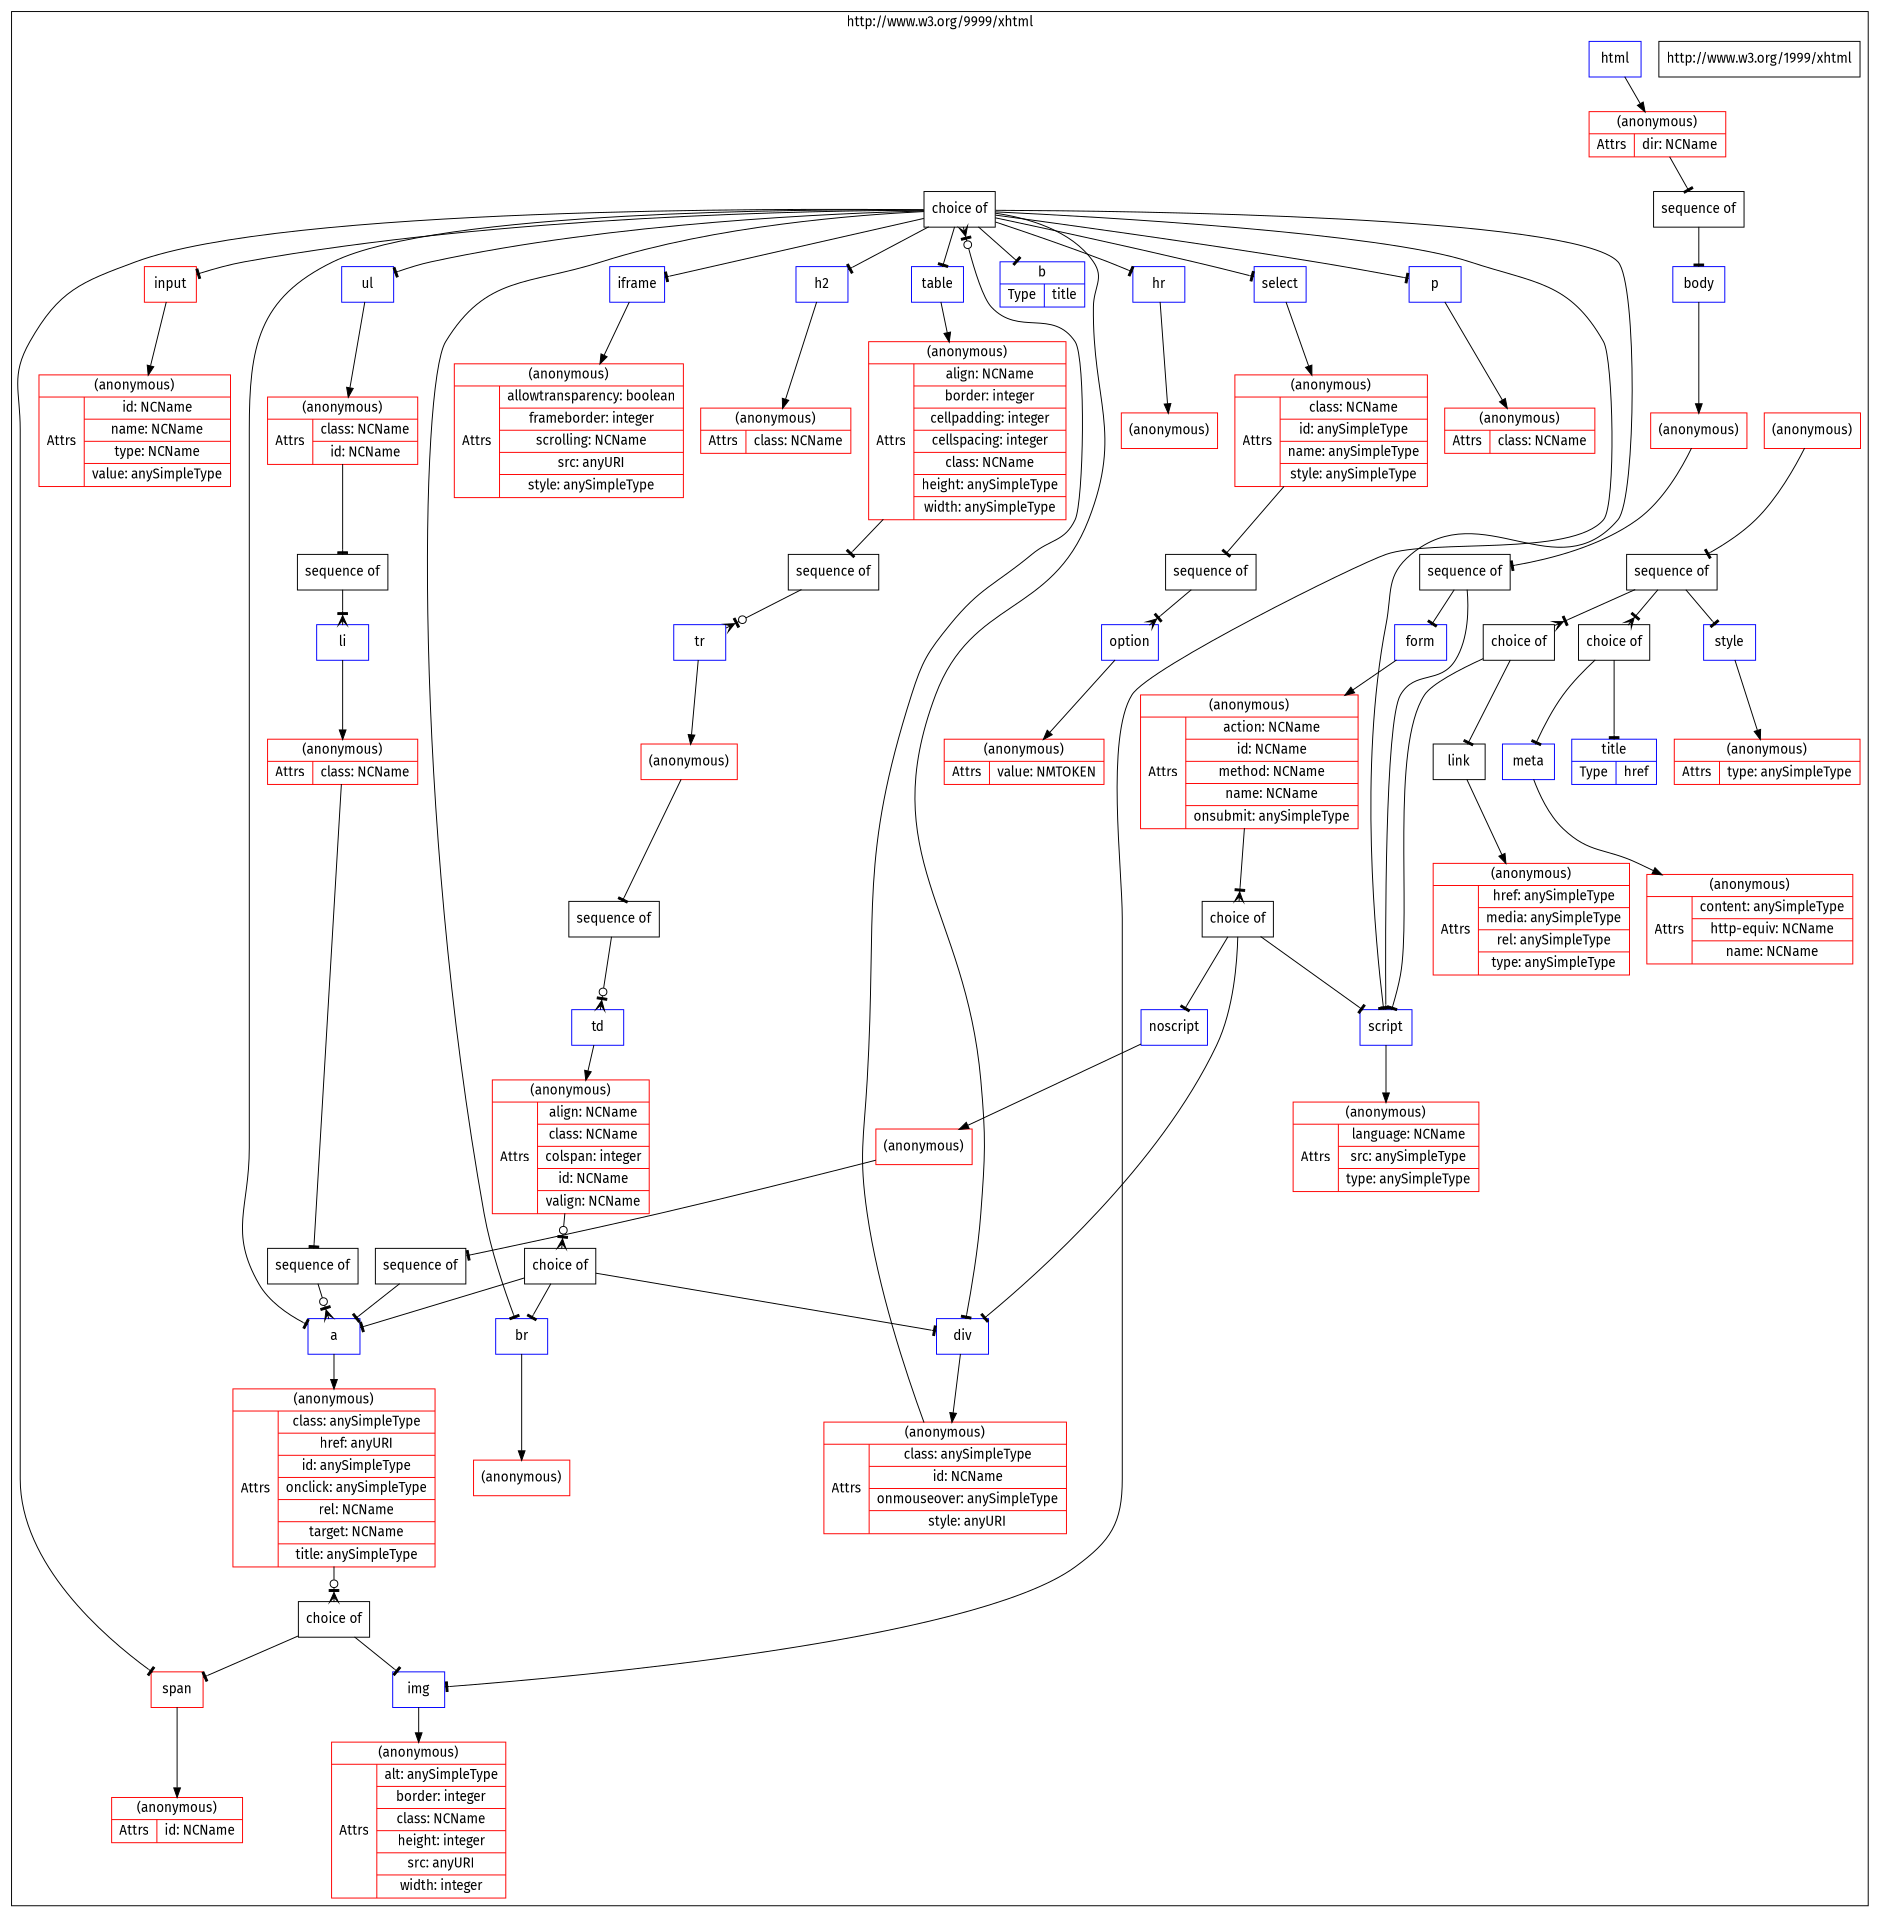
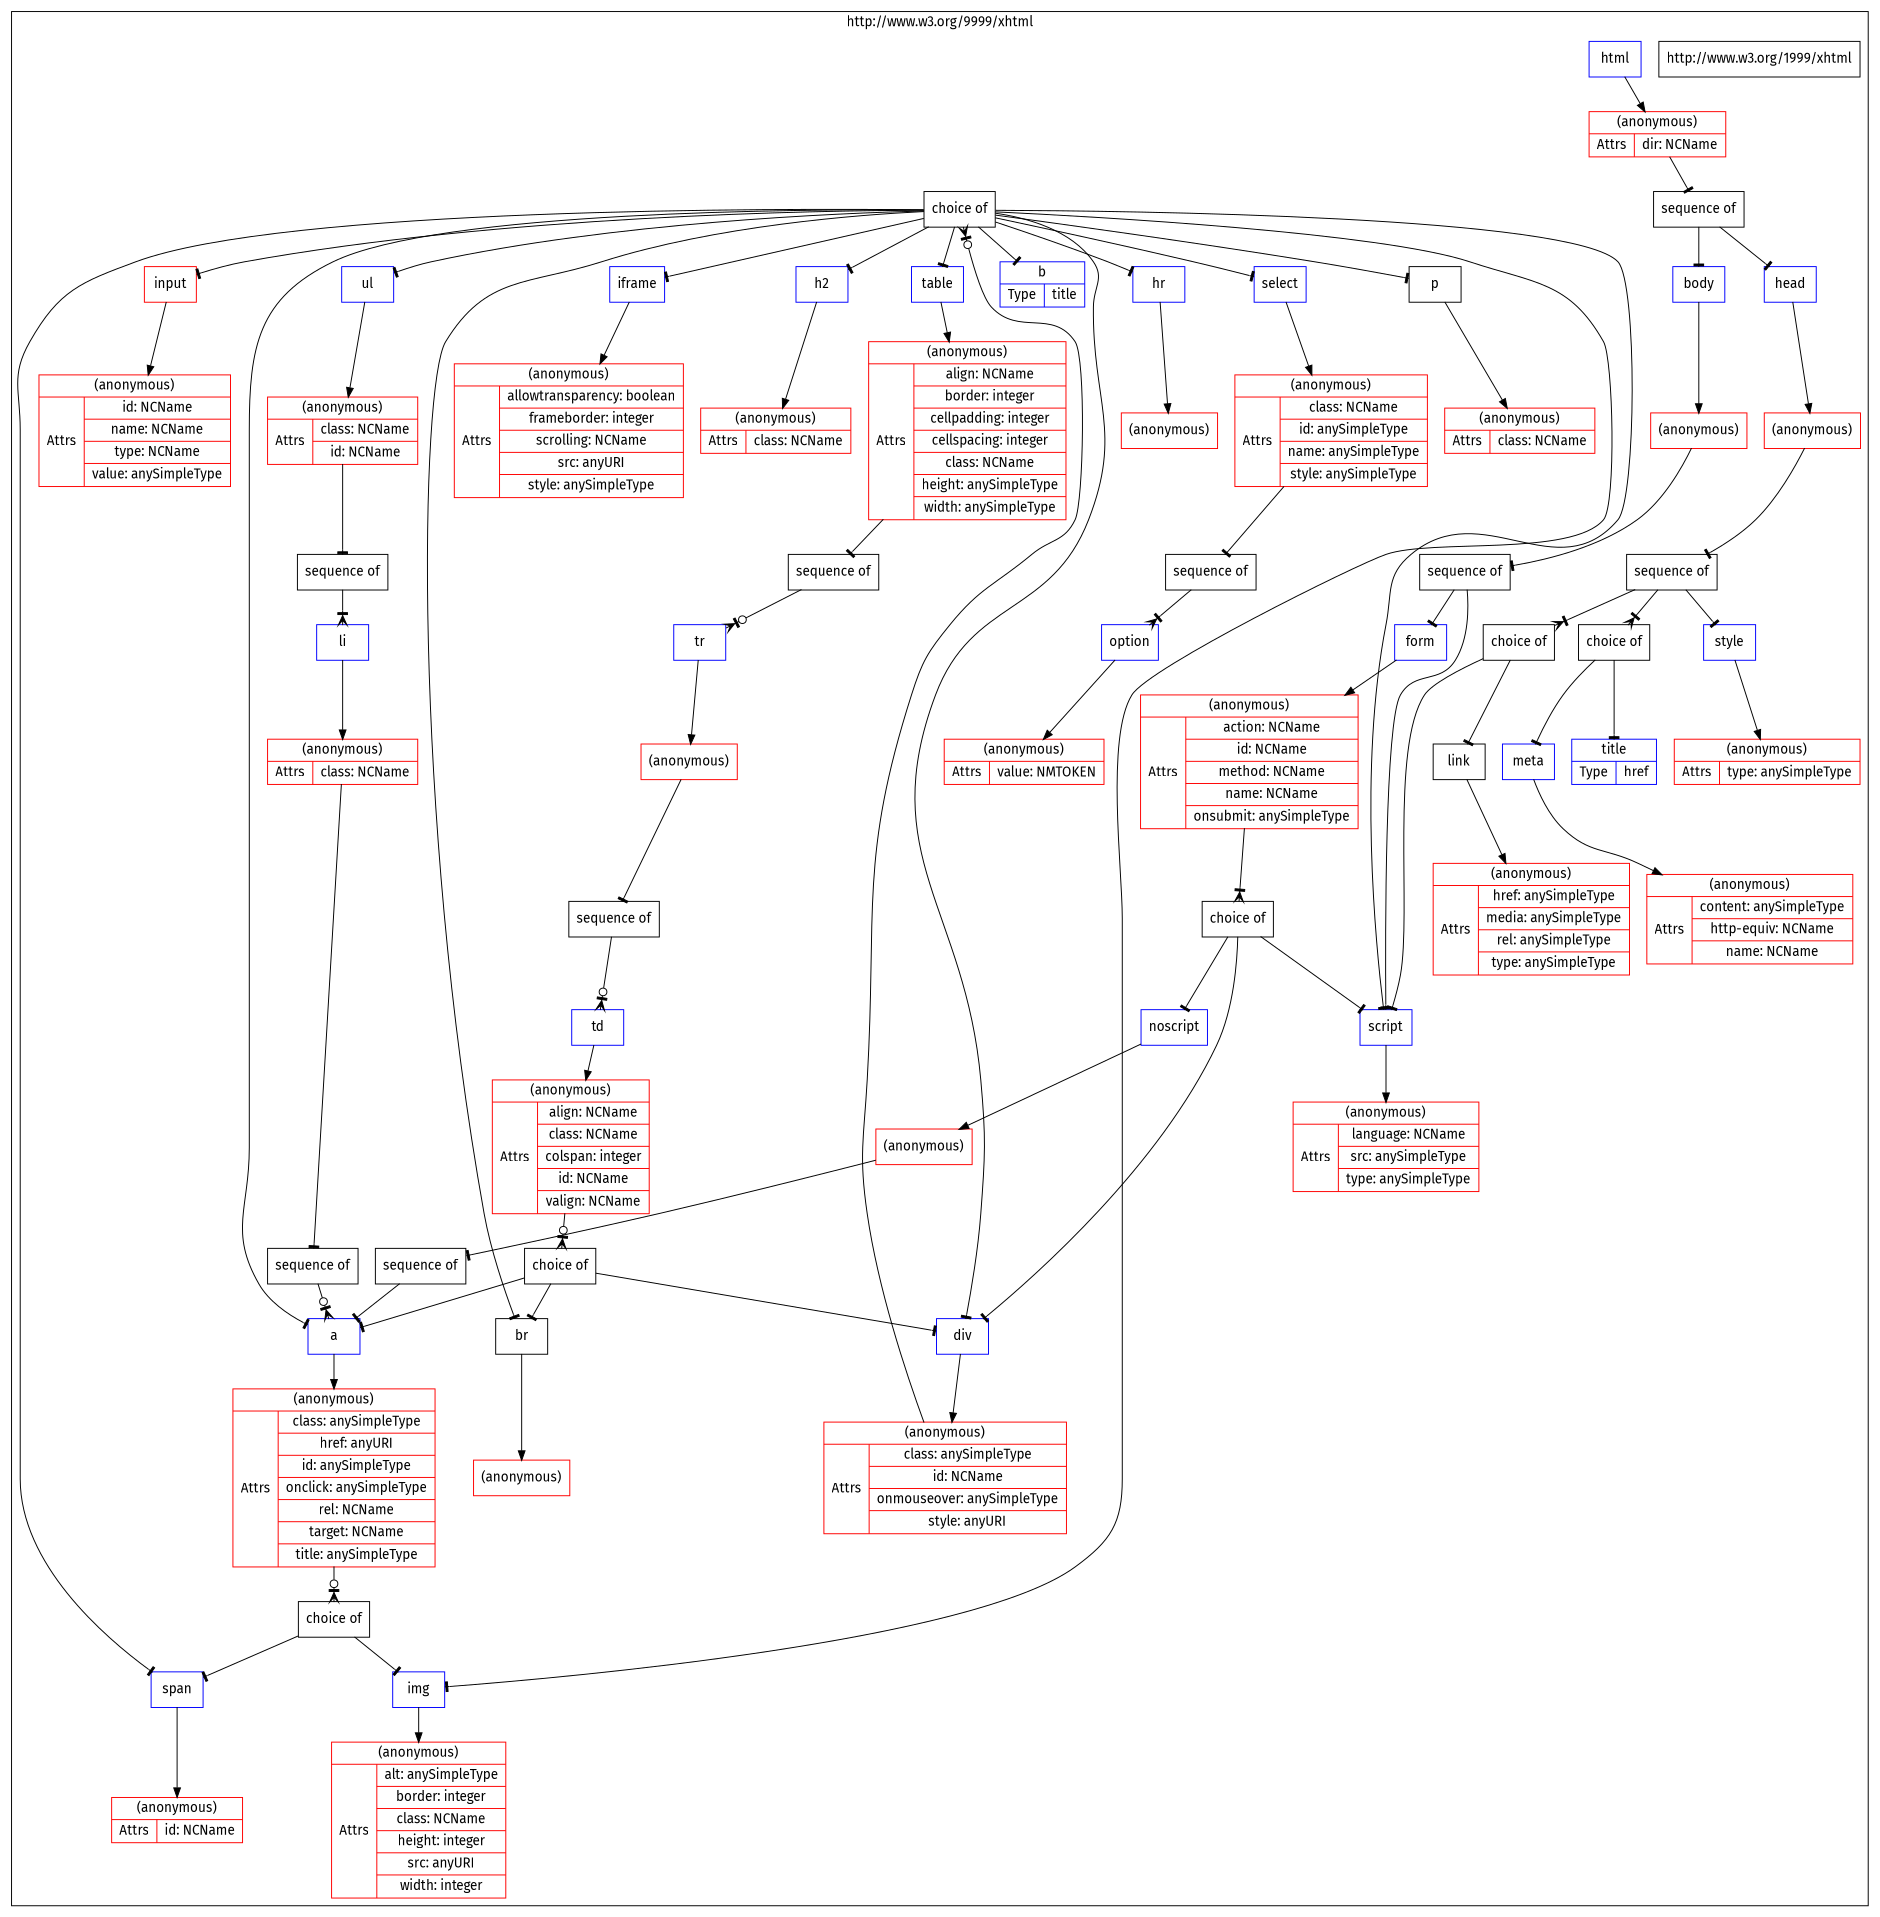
node "p": color blue -> black
node "head": added
node "br": color blue -> black
node "span": color red -> blue
